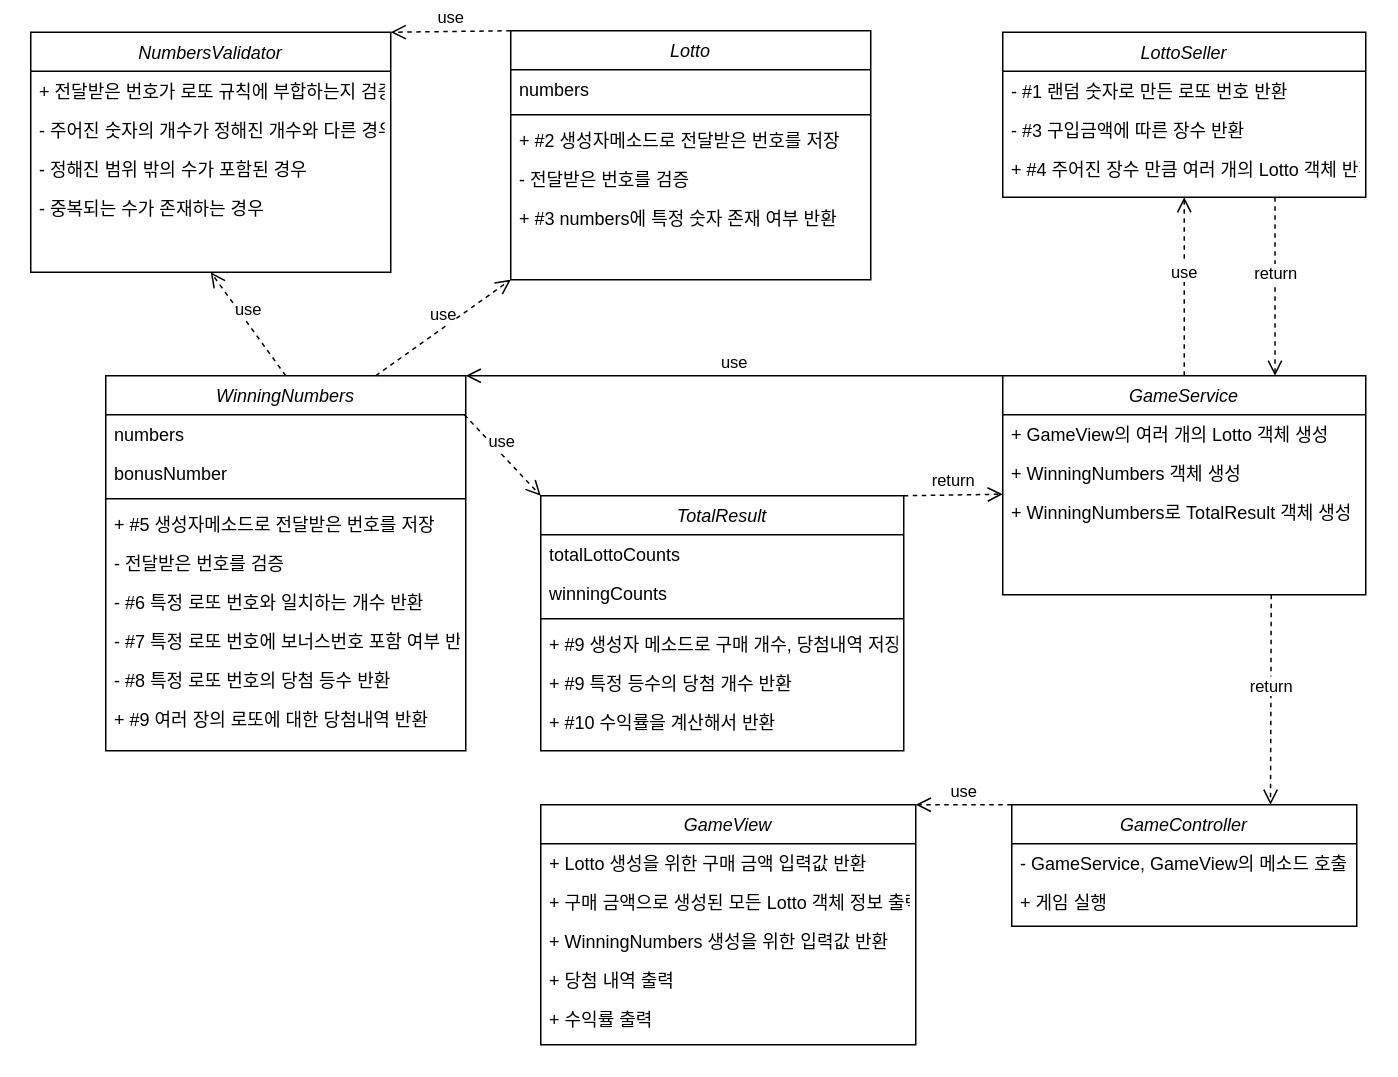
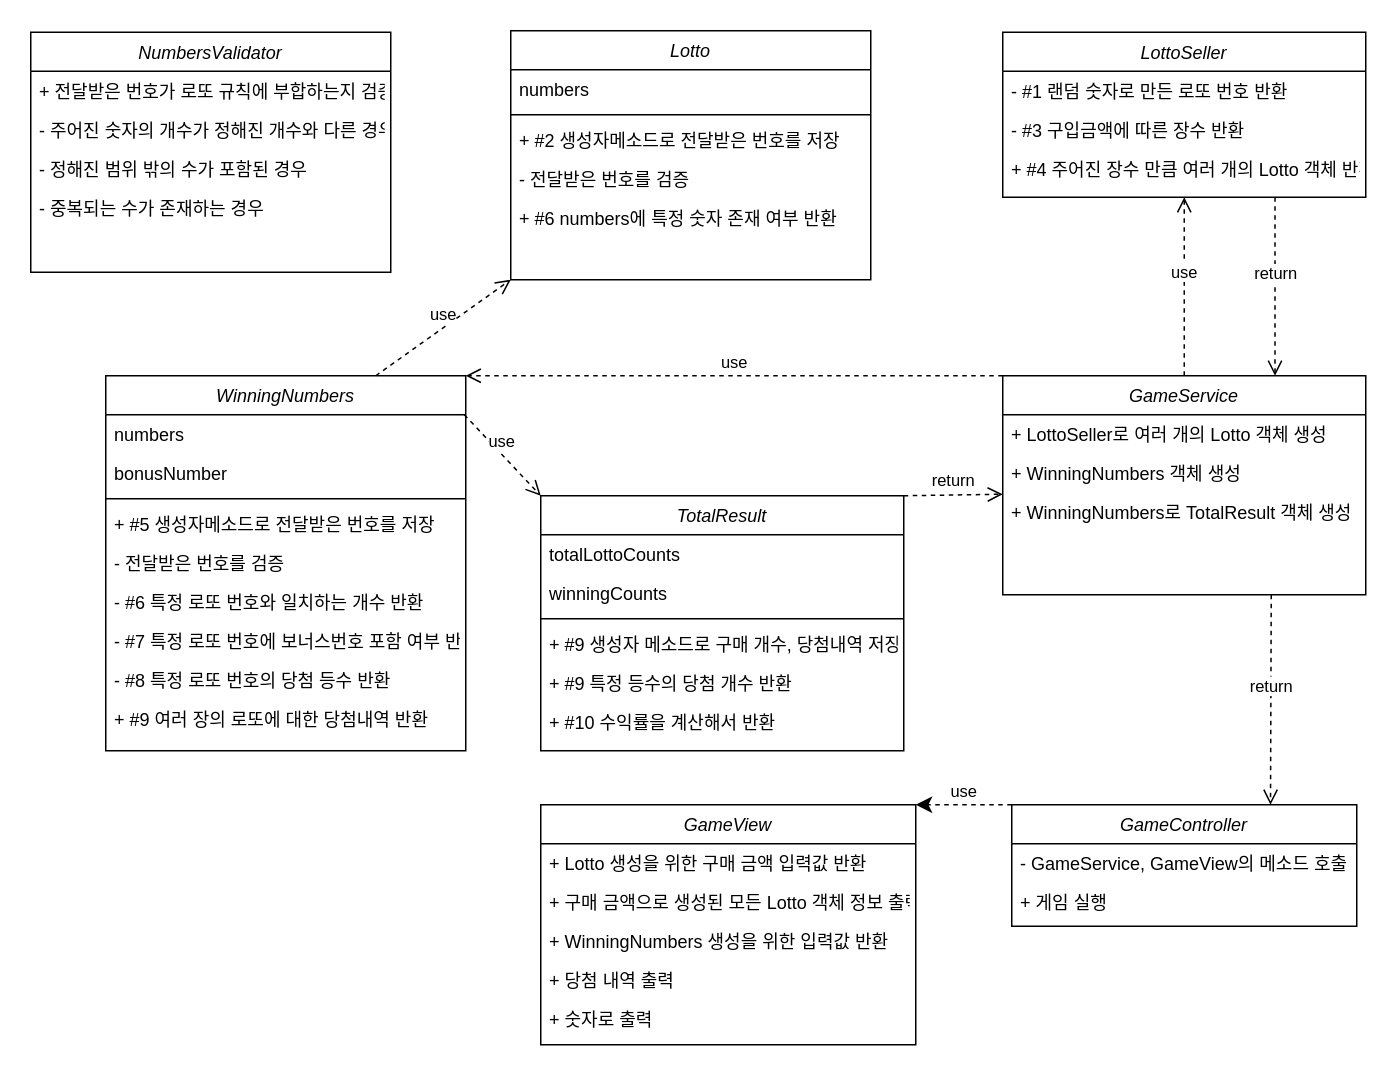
edge "Lotto" -> "NumbersValidator": removed, label "use"
node "+ #3 numbers에 특정 숫자 존재 여부 반환": label "+ #3 numbers에 특정 숫자 존재 여부 반환" -> "+ #6 numbers에 특정 숫자 존재 여부 반환"
edge "WinningNumbers" -> "NumbersValidator": removed, label "use"
edge "GameService" -> "WinningNumbers": style solid -> dashed
node "+ GameView의 여러 개의 Lotto 객체 생성": label "+ GameView의 여러 개의 Lotto 객체 생성" -> "+ LottoSeller로 여러 개의 Lotto 객체 생성"
edge "GameController" -> "GameView": arrowhead open -> classic
node "+ 수익률 출력": label "+ 수익률 출력" -> "+ 숫자로 출력"
